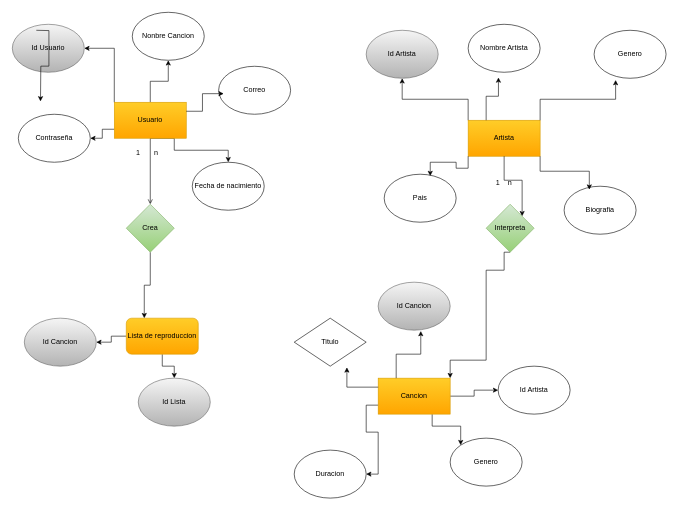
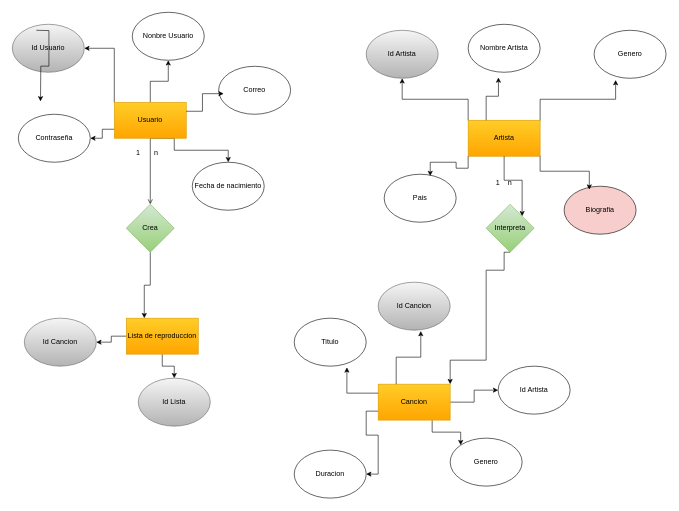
node "Nonbre Cancion": label "Nonbre Cancion" -> "Nonbre Usuario"
node "Biografia": fillcolor #ffffff -> #f8cecc
node "Lista de reproduccion": shape rounded rectangle -> rectangle
node "Titulo": shape diamond -> ellipse
node "Cancion": moved (414, 396) -> (414, 402)
